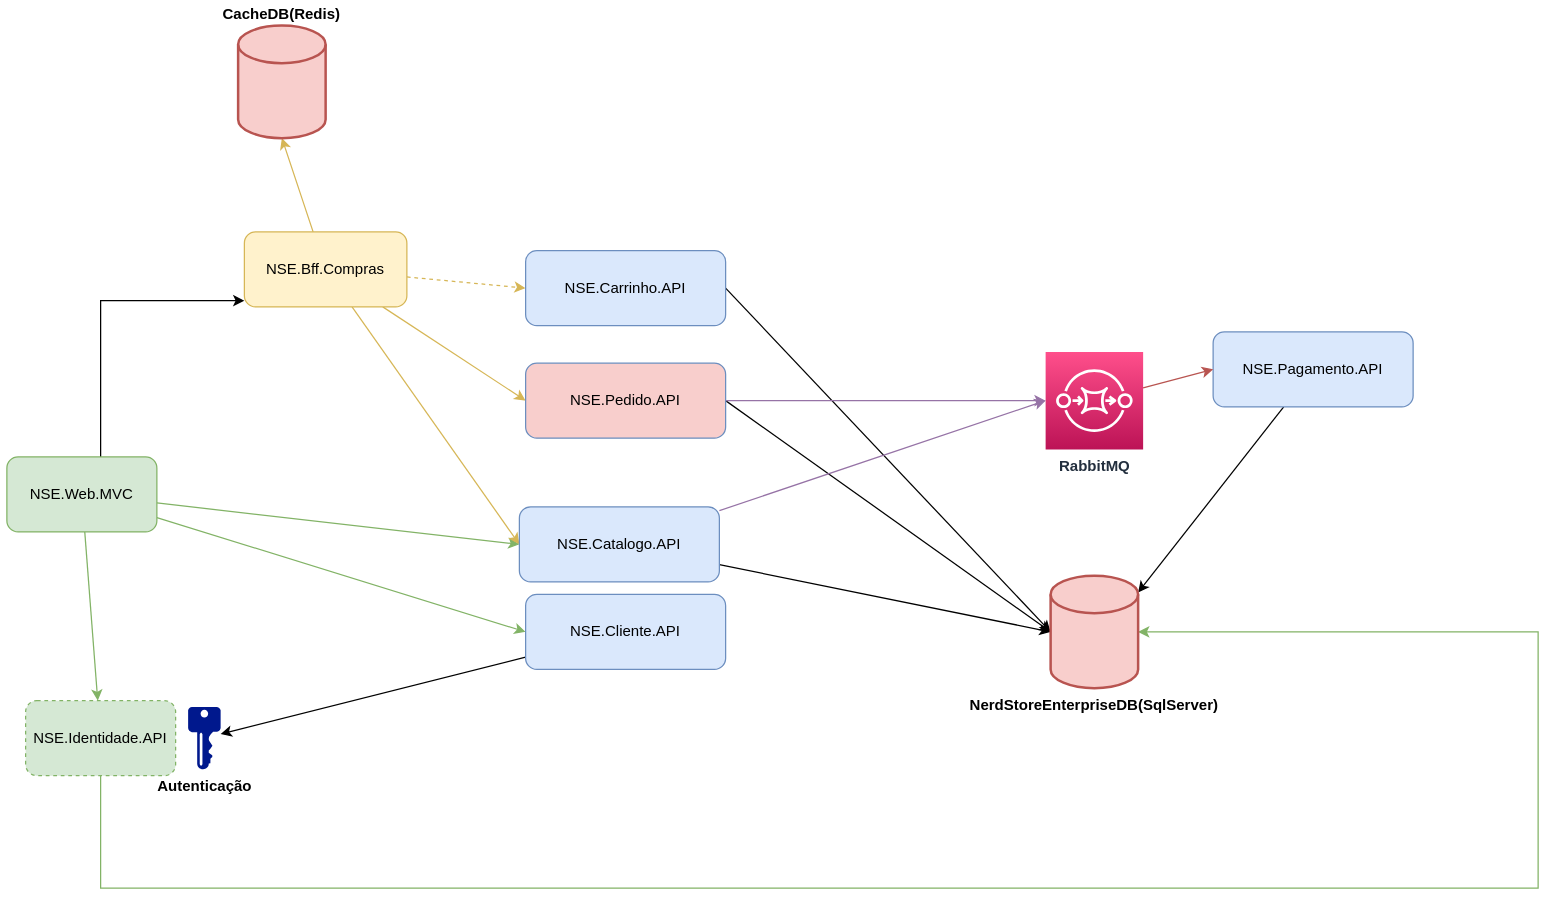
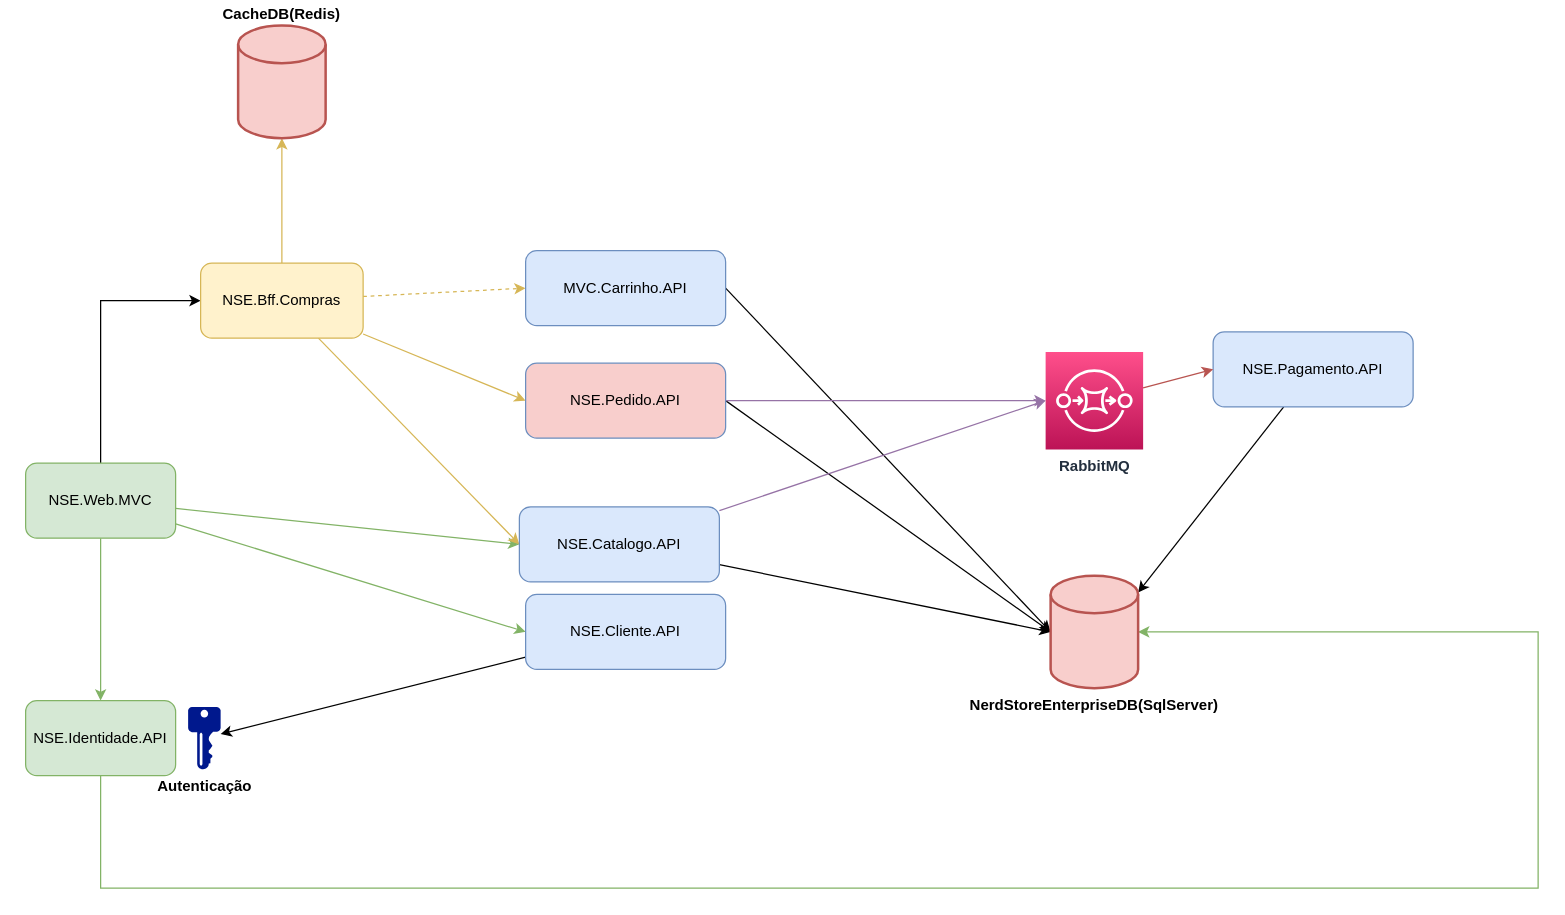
node "NSE.Bff.Compras": moved (326, 269) -> (282, 301)
node "NSE.Carrinho.API": label "NSE.Carrinho.API" -> "MVC.Carrinho.API"
node "NSE.Web.MVC": moved (82, 494) -> (101, 501)
node "NSE.Identidade.API": style dashed -> solid
